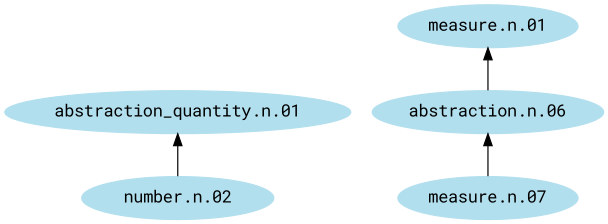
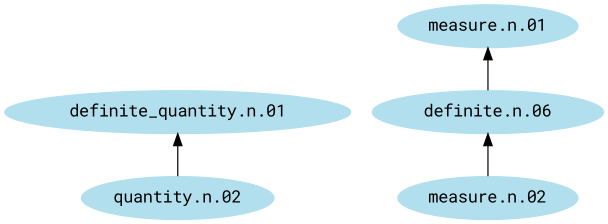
node "abstraction_quantity.n.01": label "abstraction_quantity.n.01" -> "definite_quantity.n.01"
node "abstraction.n.06": label "abstraction.n.06" -> "definite.n.06"
node "number.n.02": label "number.n.02" -> "quantity.n.02"
node "measure.n.07": label "measure.n.07" -> "measure.n.02"
